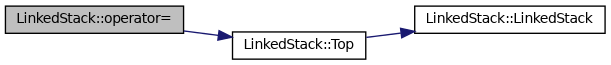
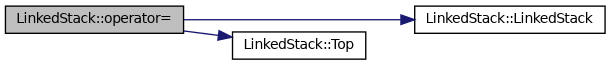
edge "LinkedStack::Top" -> "LinkedStack::LinkedStack": now "LinkedStack::operator=" -> "LinkedStack::LinkedStack"
